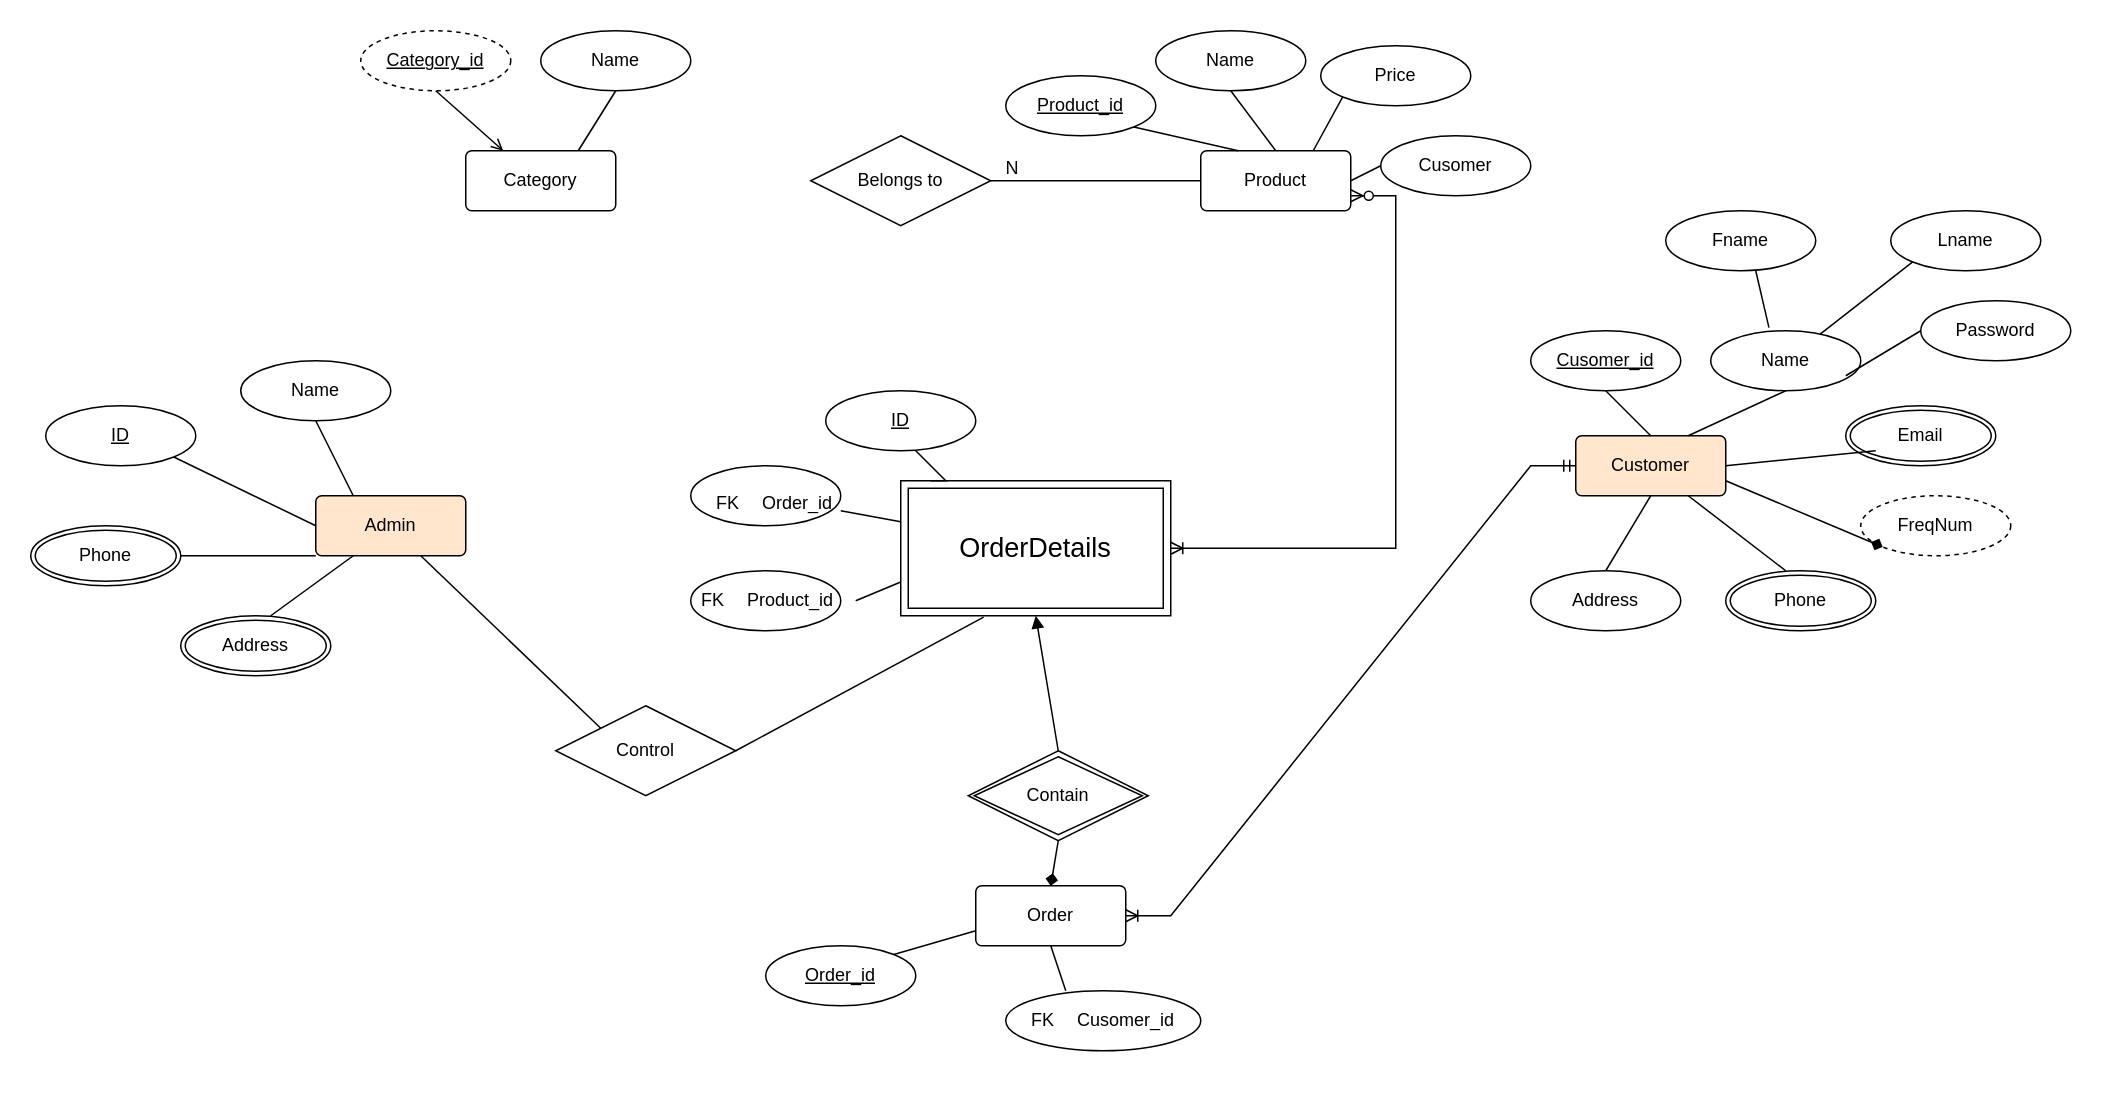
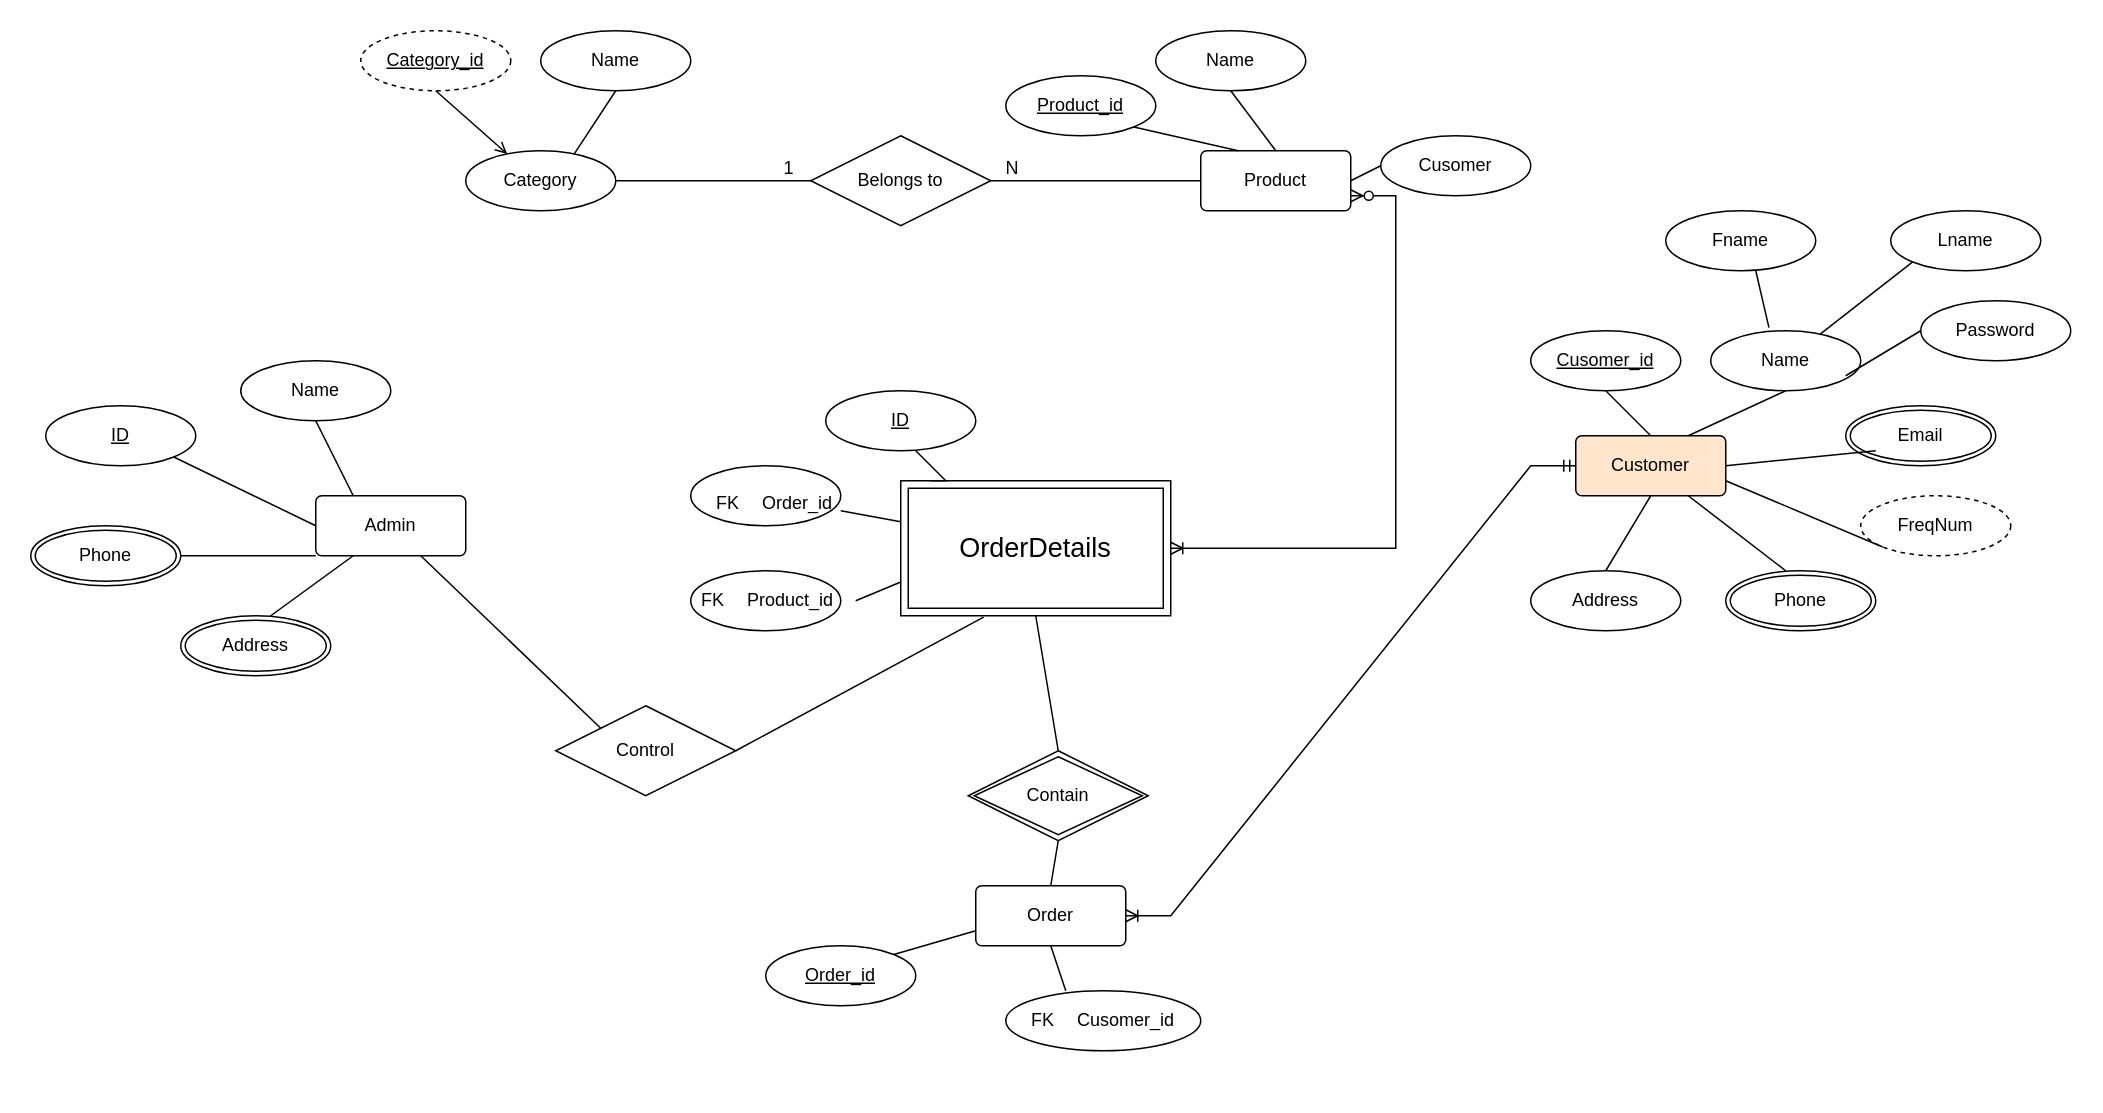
node "Price": removed
edge "Price" -- "Product": removed
node "Category": shape rounded rectangle -> ellipse
edge "Category" -- "Belongs to": added, label "1"
node "Admin": fillcolor #ffe6cc -> #ffffff
edge "Customer" -> "FreqNum": arrowhead diamond -> none
edge "Contain" -> "OrderDetails": arrowhead block -> none
edge "Contain" -> "Order": arrowhead diamond -> none
